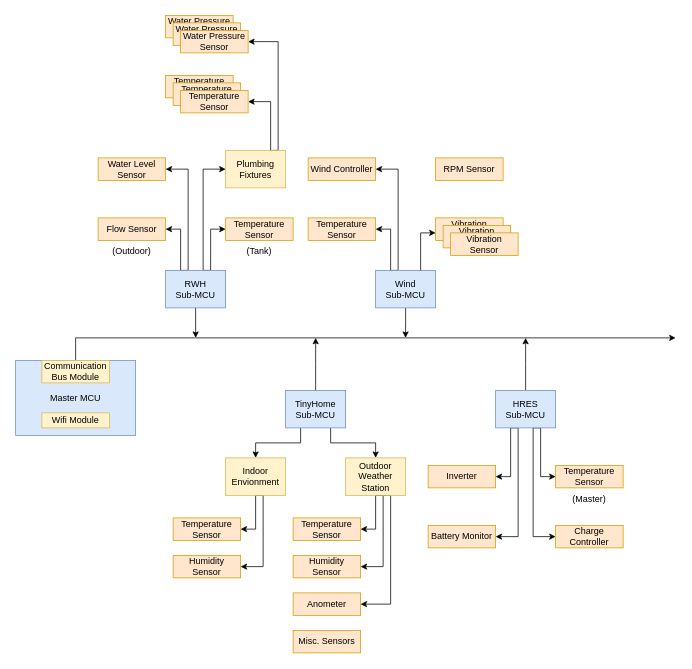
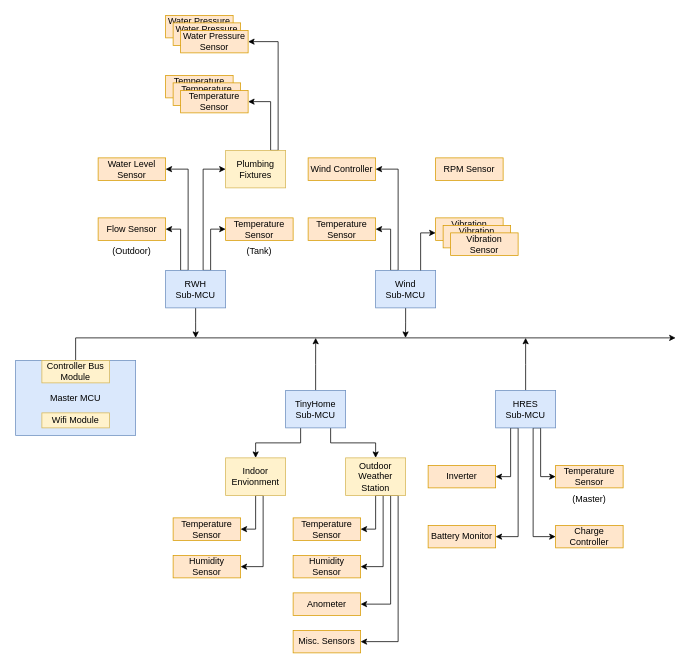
node "Communication Bus Module": label "Communication Bus Module" -> "Controller Bus Module"
edge "Outdoor Weather Station" -> "Misc. Sensors": added
